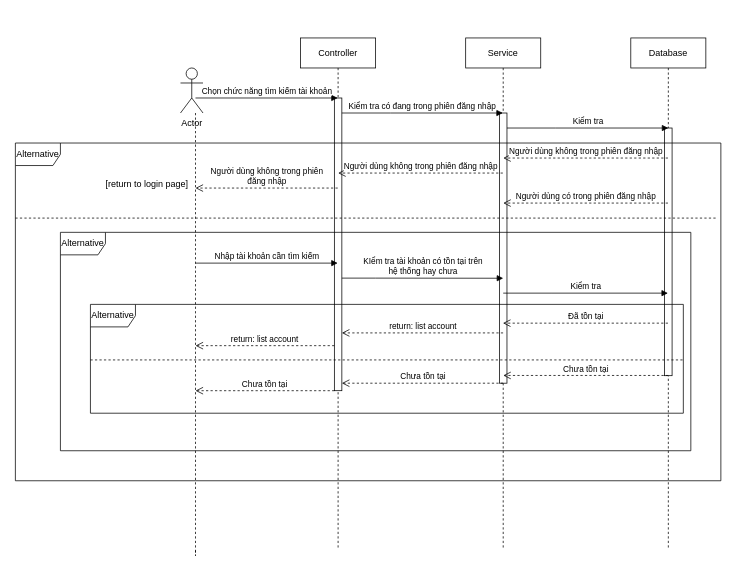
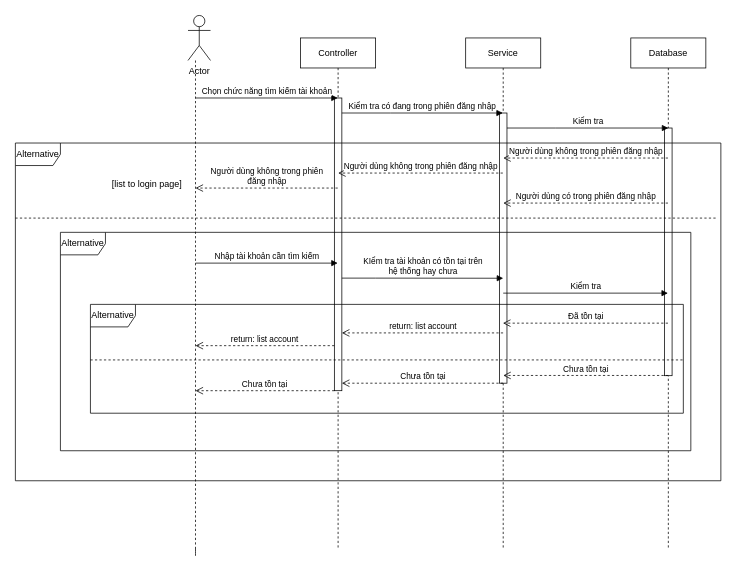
node "Actor": moved (192, 90) -> (199, 38)
node "[return to login page]": label "[return to login page]" -> "[list to login page]"
